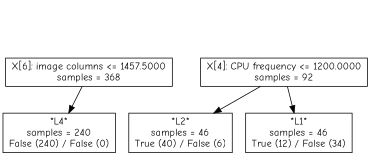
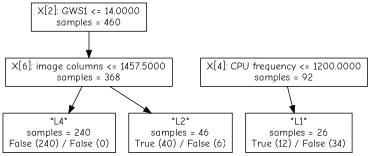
node "X[2]: GWS1 <= 14.0000 samples = 460": added
edge "X[4]: CPU frequency <= 1200.0000 samples = 92" -> "*L2* samples = 46 True (40) / False (6)": now "X[6]: image columns <= 1457.5000 samples = 368" -> "*L2* samples = 46 True (40) / False (6)"
node "*L1* samples = 46 True (12) / False (34)": label "*L1* samples = 46 True (12) / False (34)" -> "*L1* samples = 26 True (12) / False (34)"
